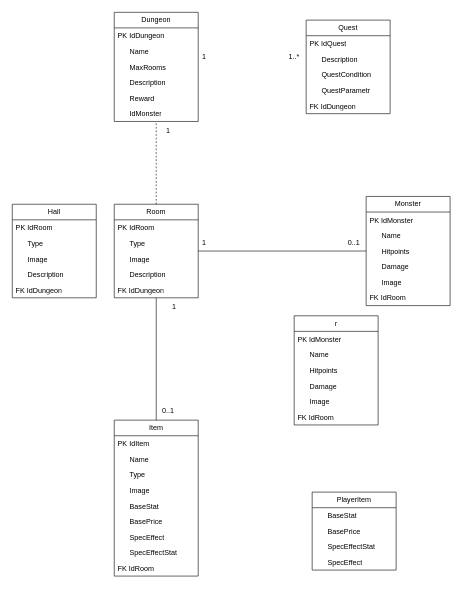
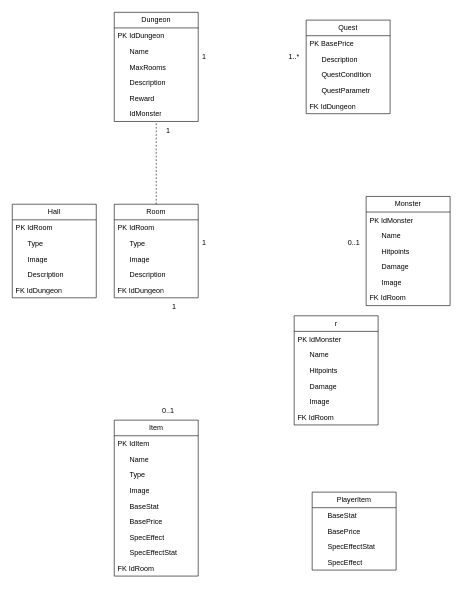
node "PK IdQuest": label "PK IdQuest" -> "PK BasePrice"
edge "Room" -- "Monster": removed
edge "Room" -- "Item": removed
